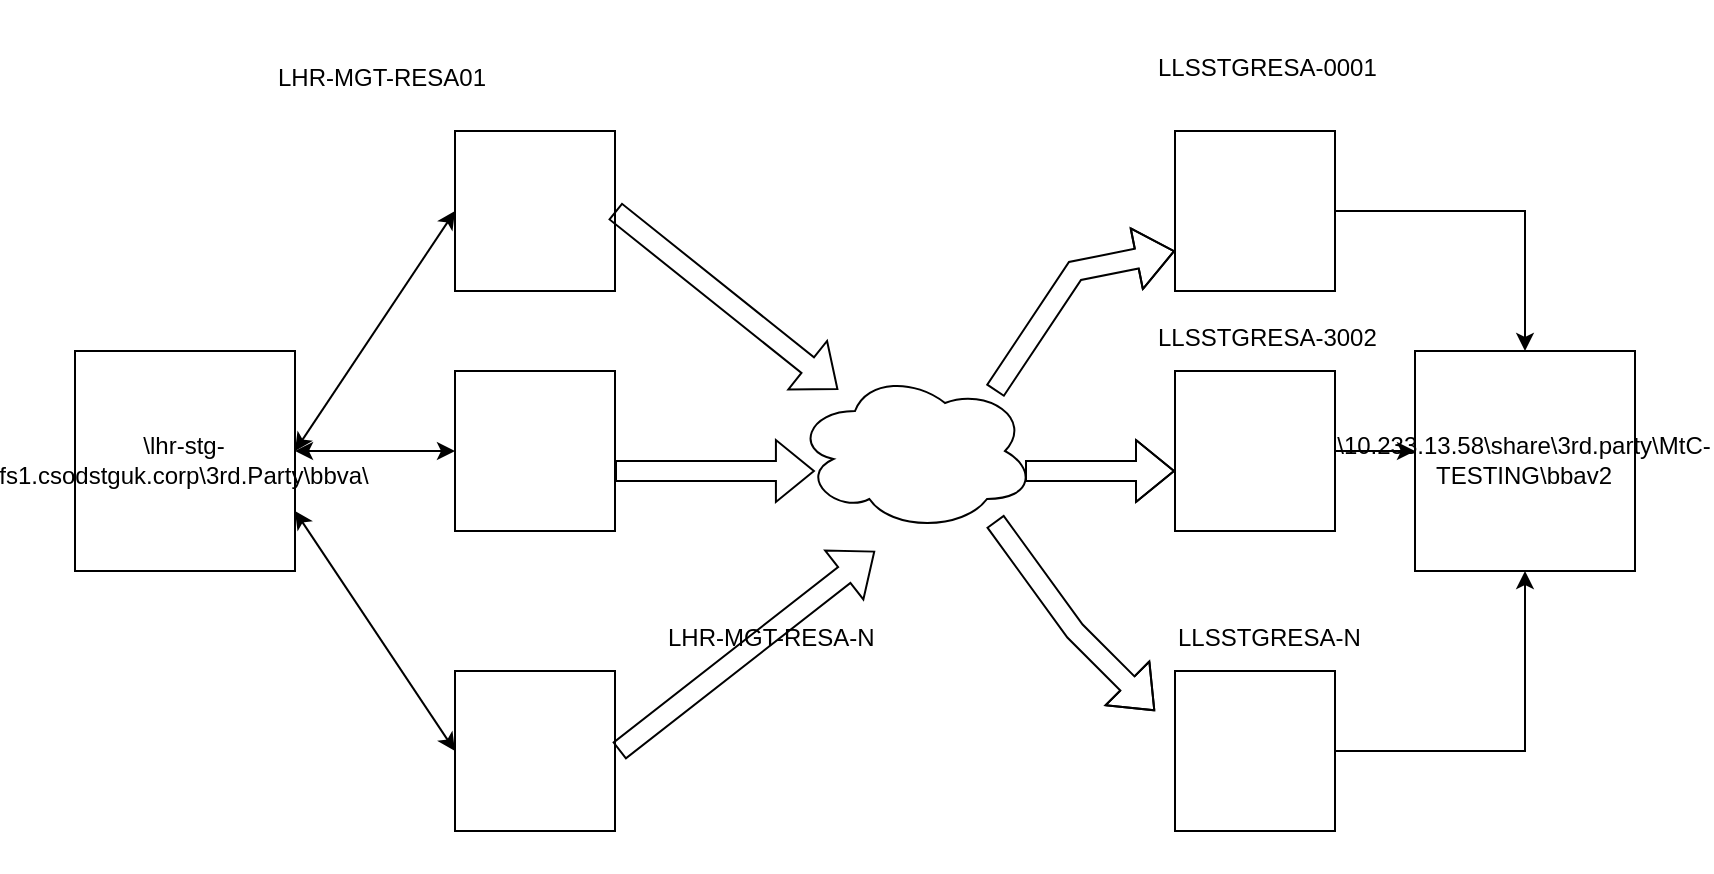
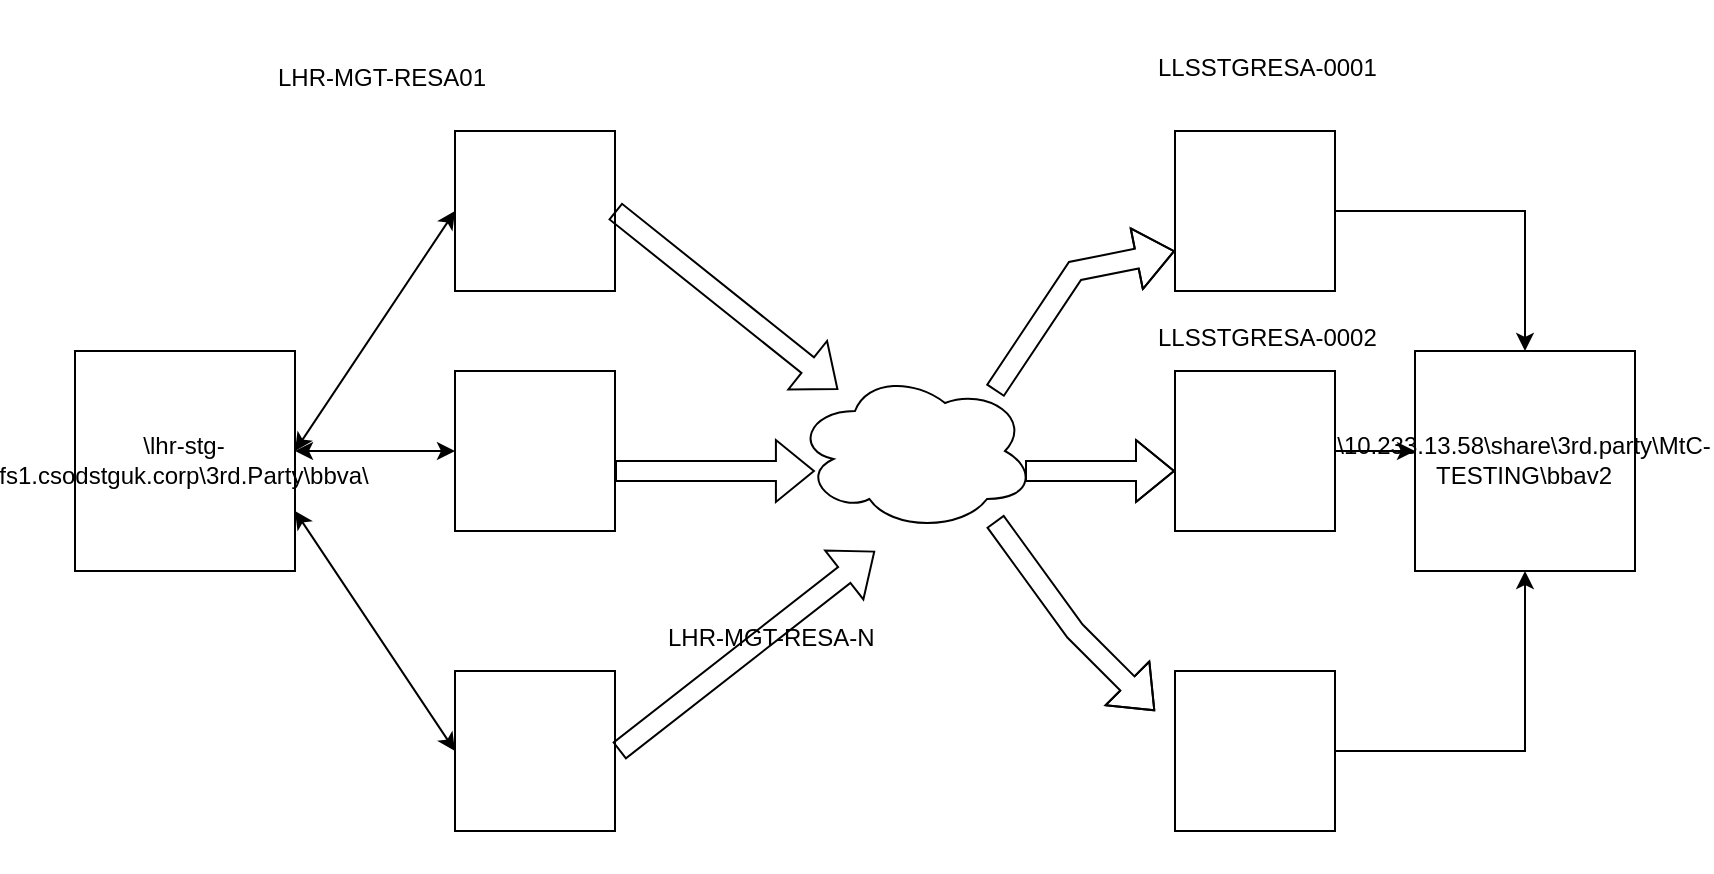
node "LLSSTGRESA-3002": label "LLSSTGRESA-3002" -> "LLSSTGRESA-0002"
node "LLSSTGRESA-N": removed
